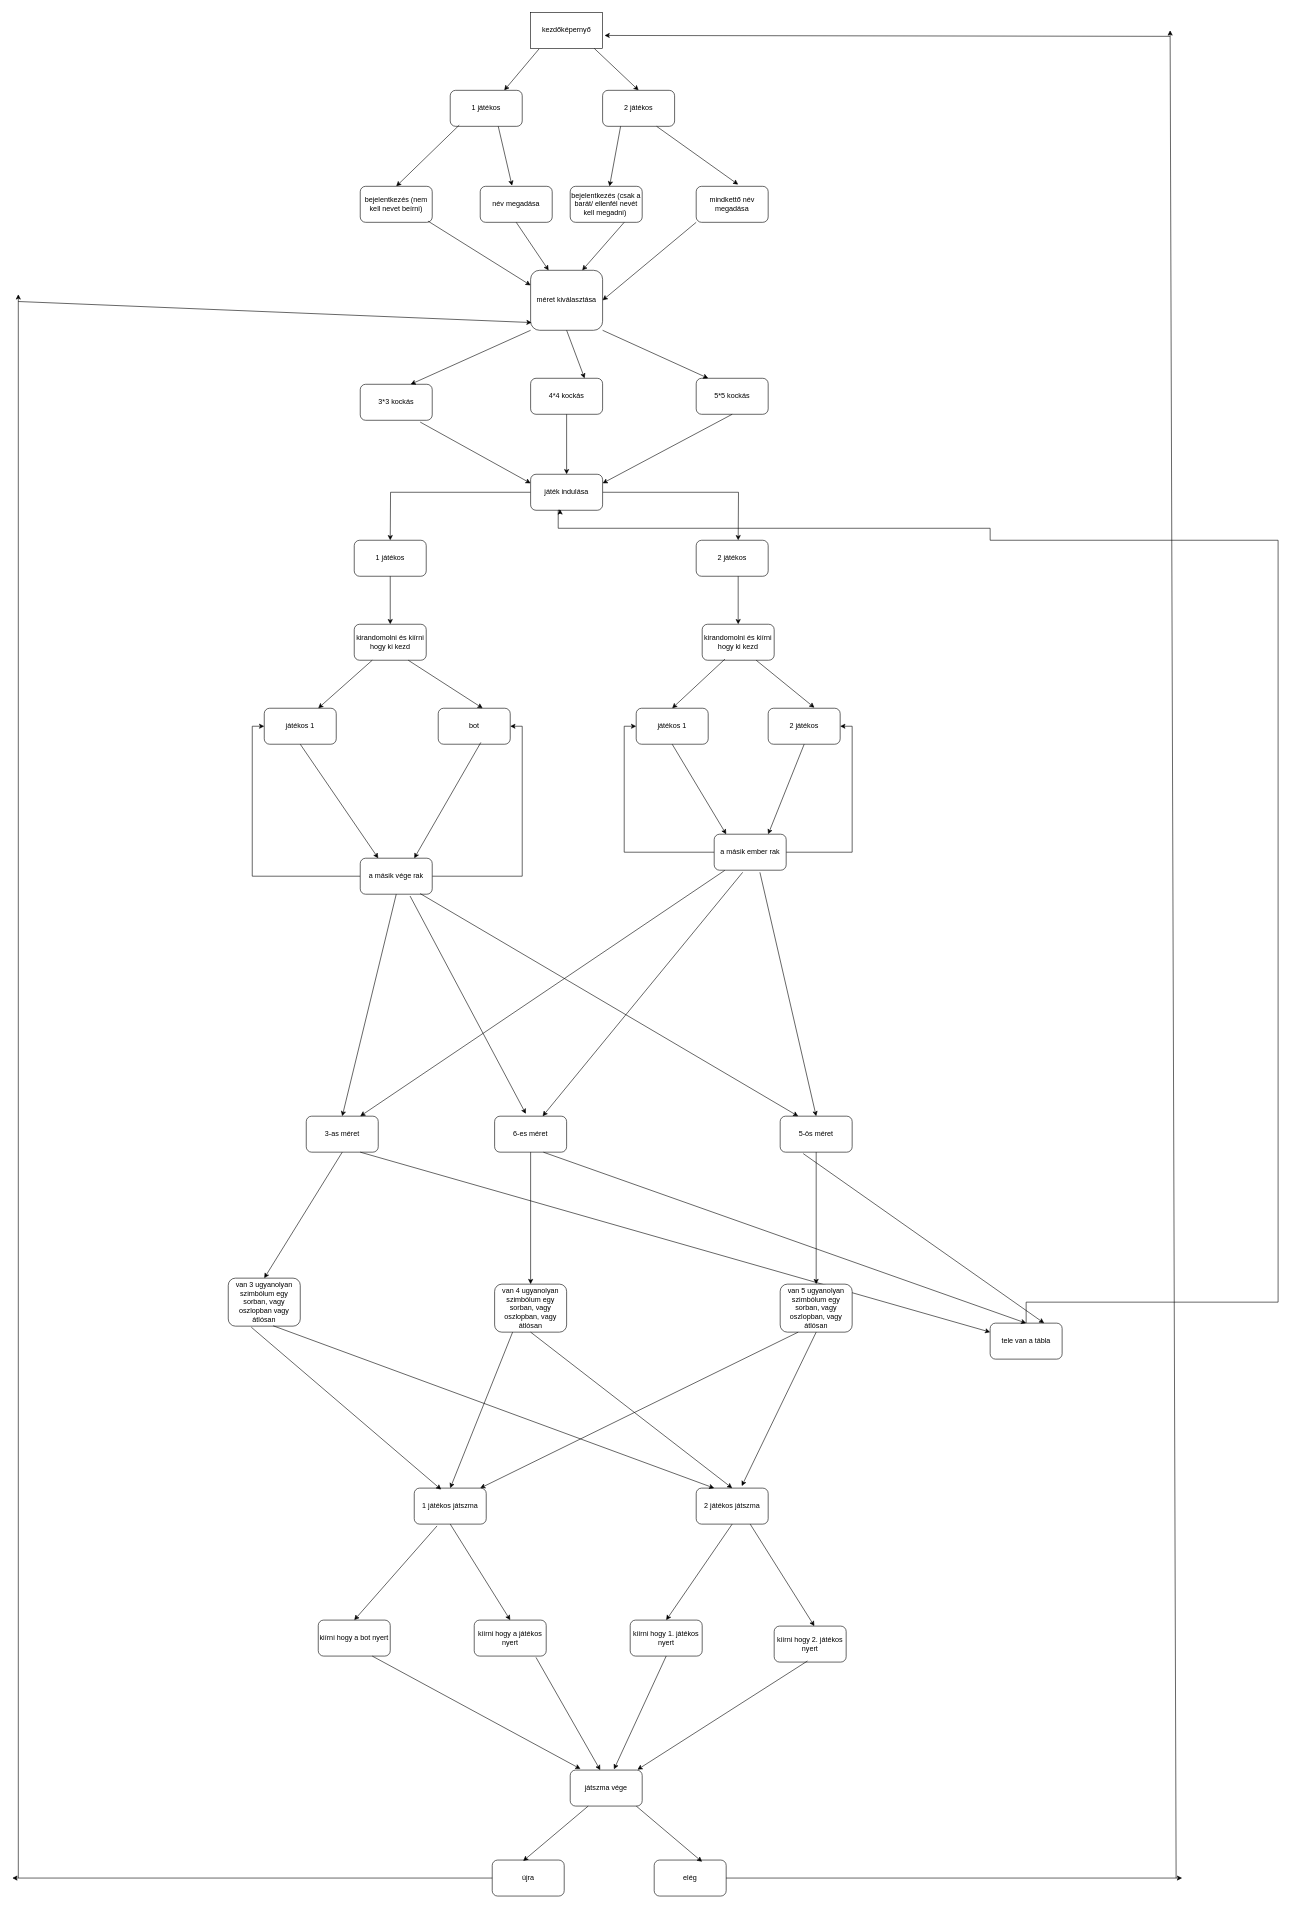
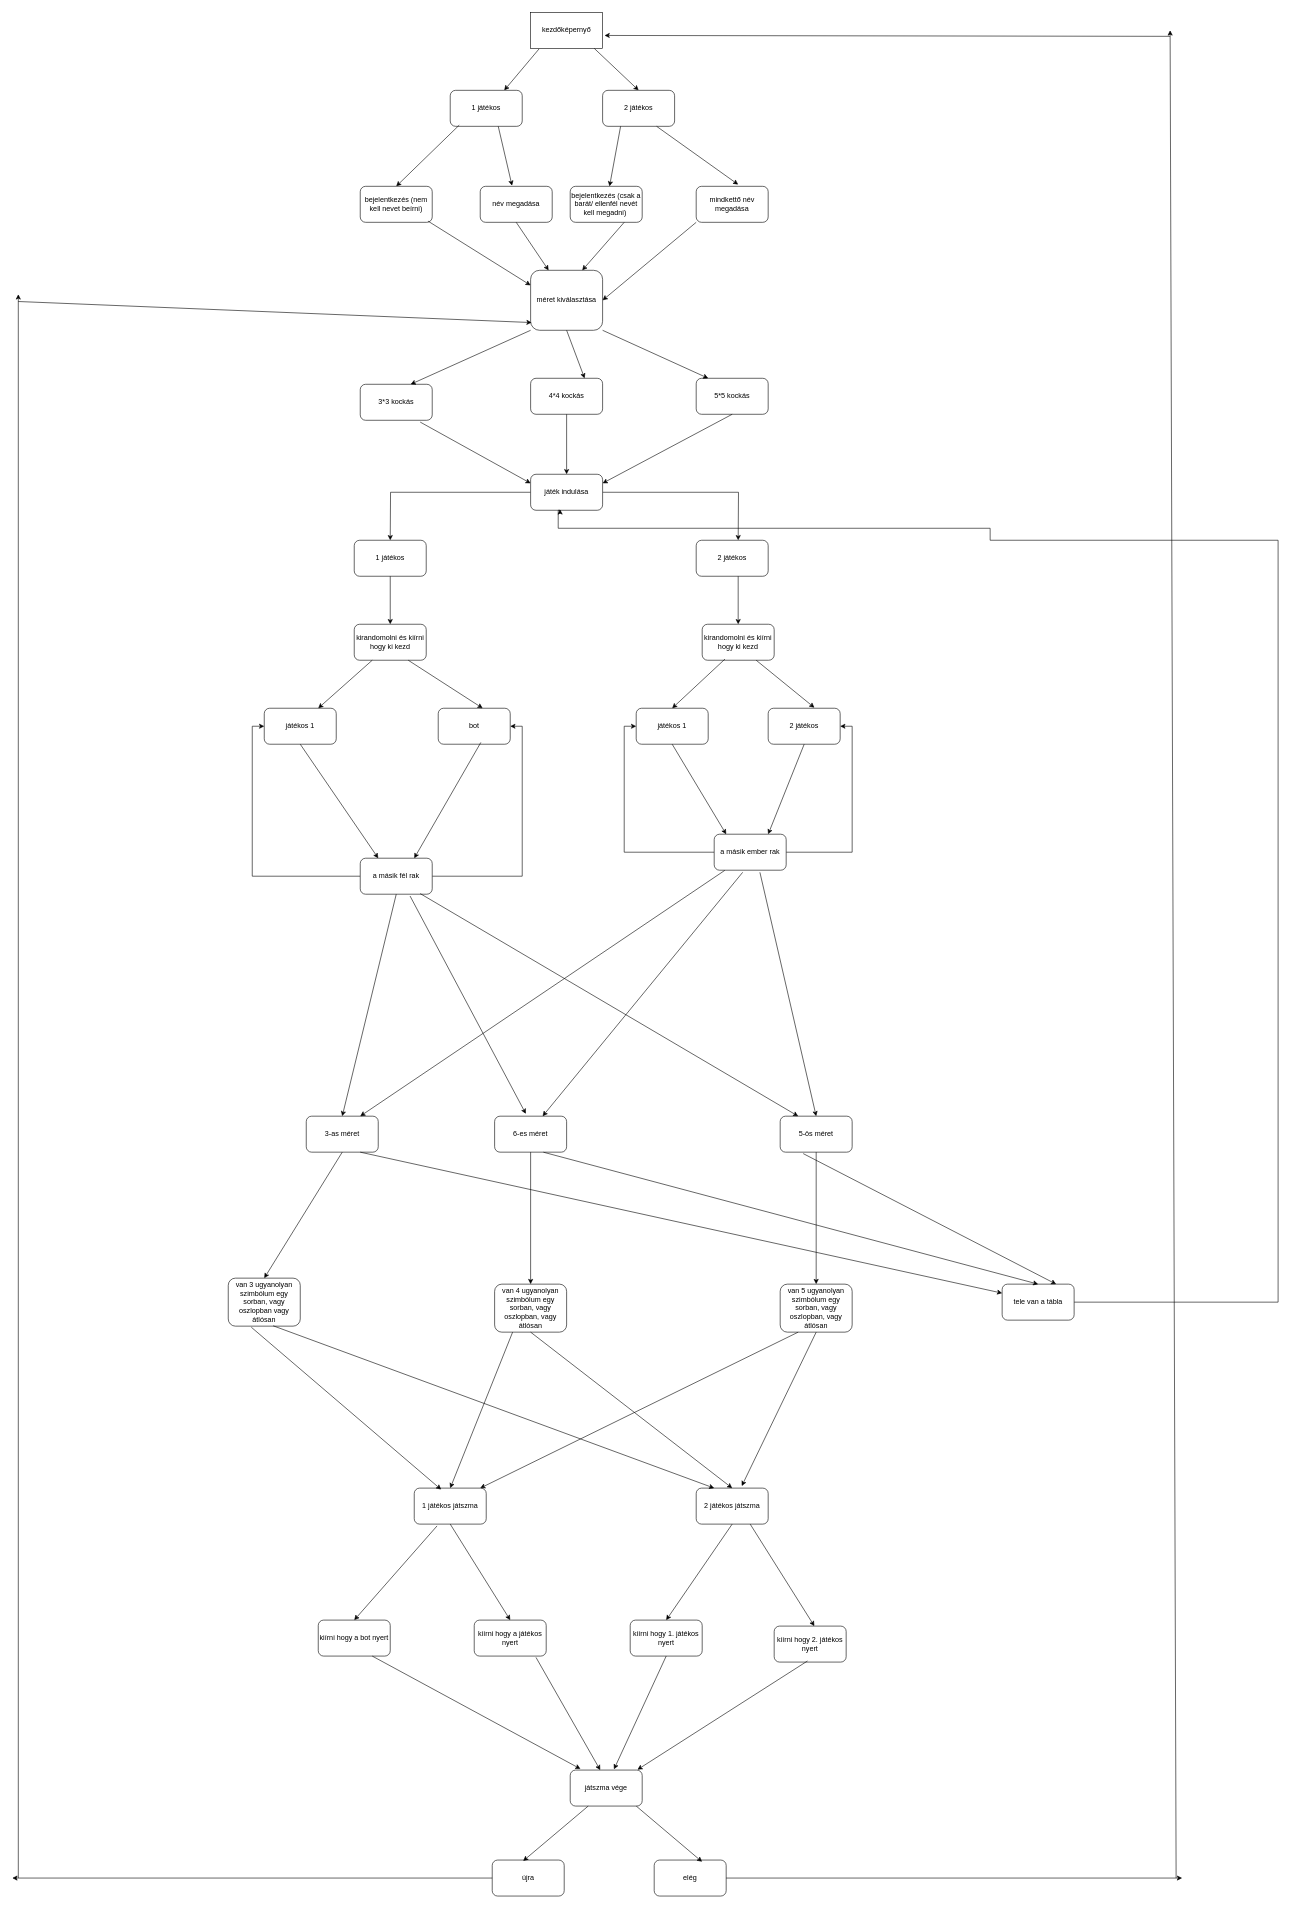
node "a másik vége rak": label "a másik vége rak" -> "a másik fél rak"
node "tele van a tábla": moved (1026, 1341) -> (1038, 1302)
